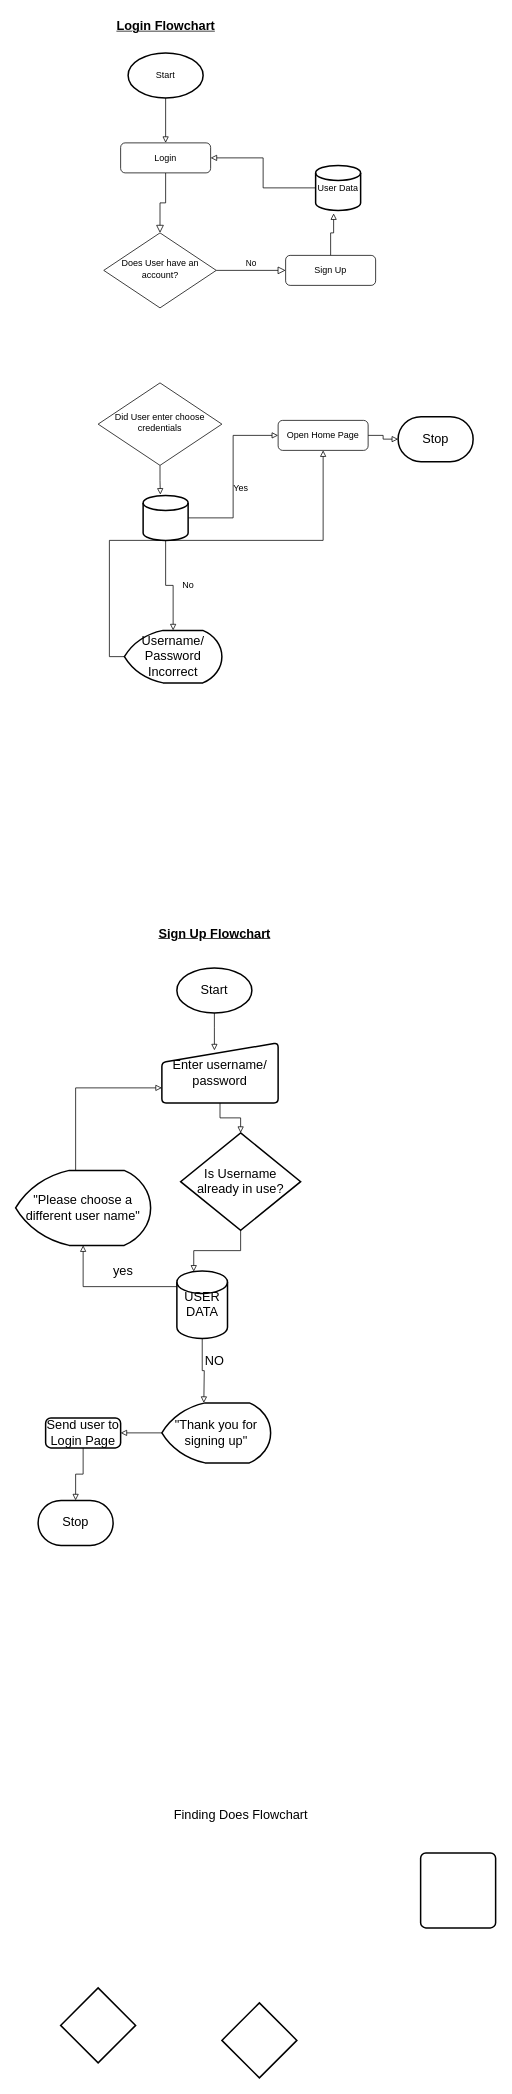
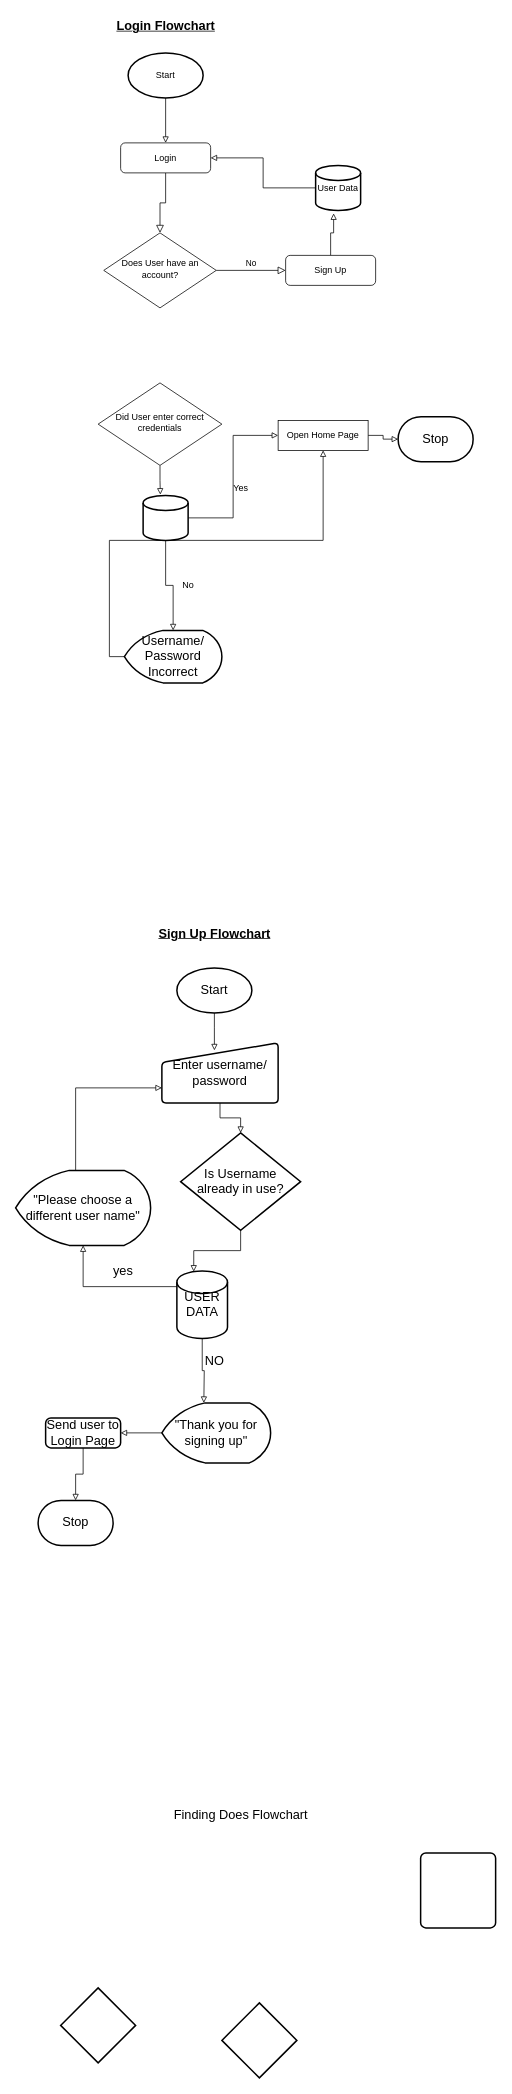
node "Did User enter choose credentials": label "Did User enter choose credentials" -> "Did User enter correct credentials"
node "Open Home Page": shape rounded rectangle -> rectangle
